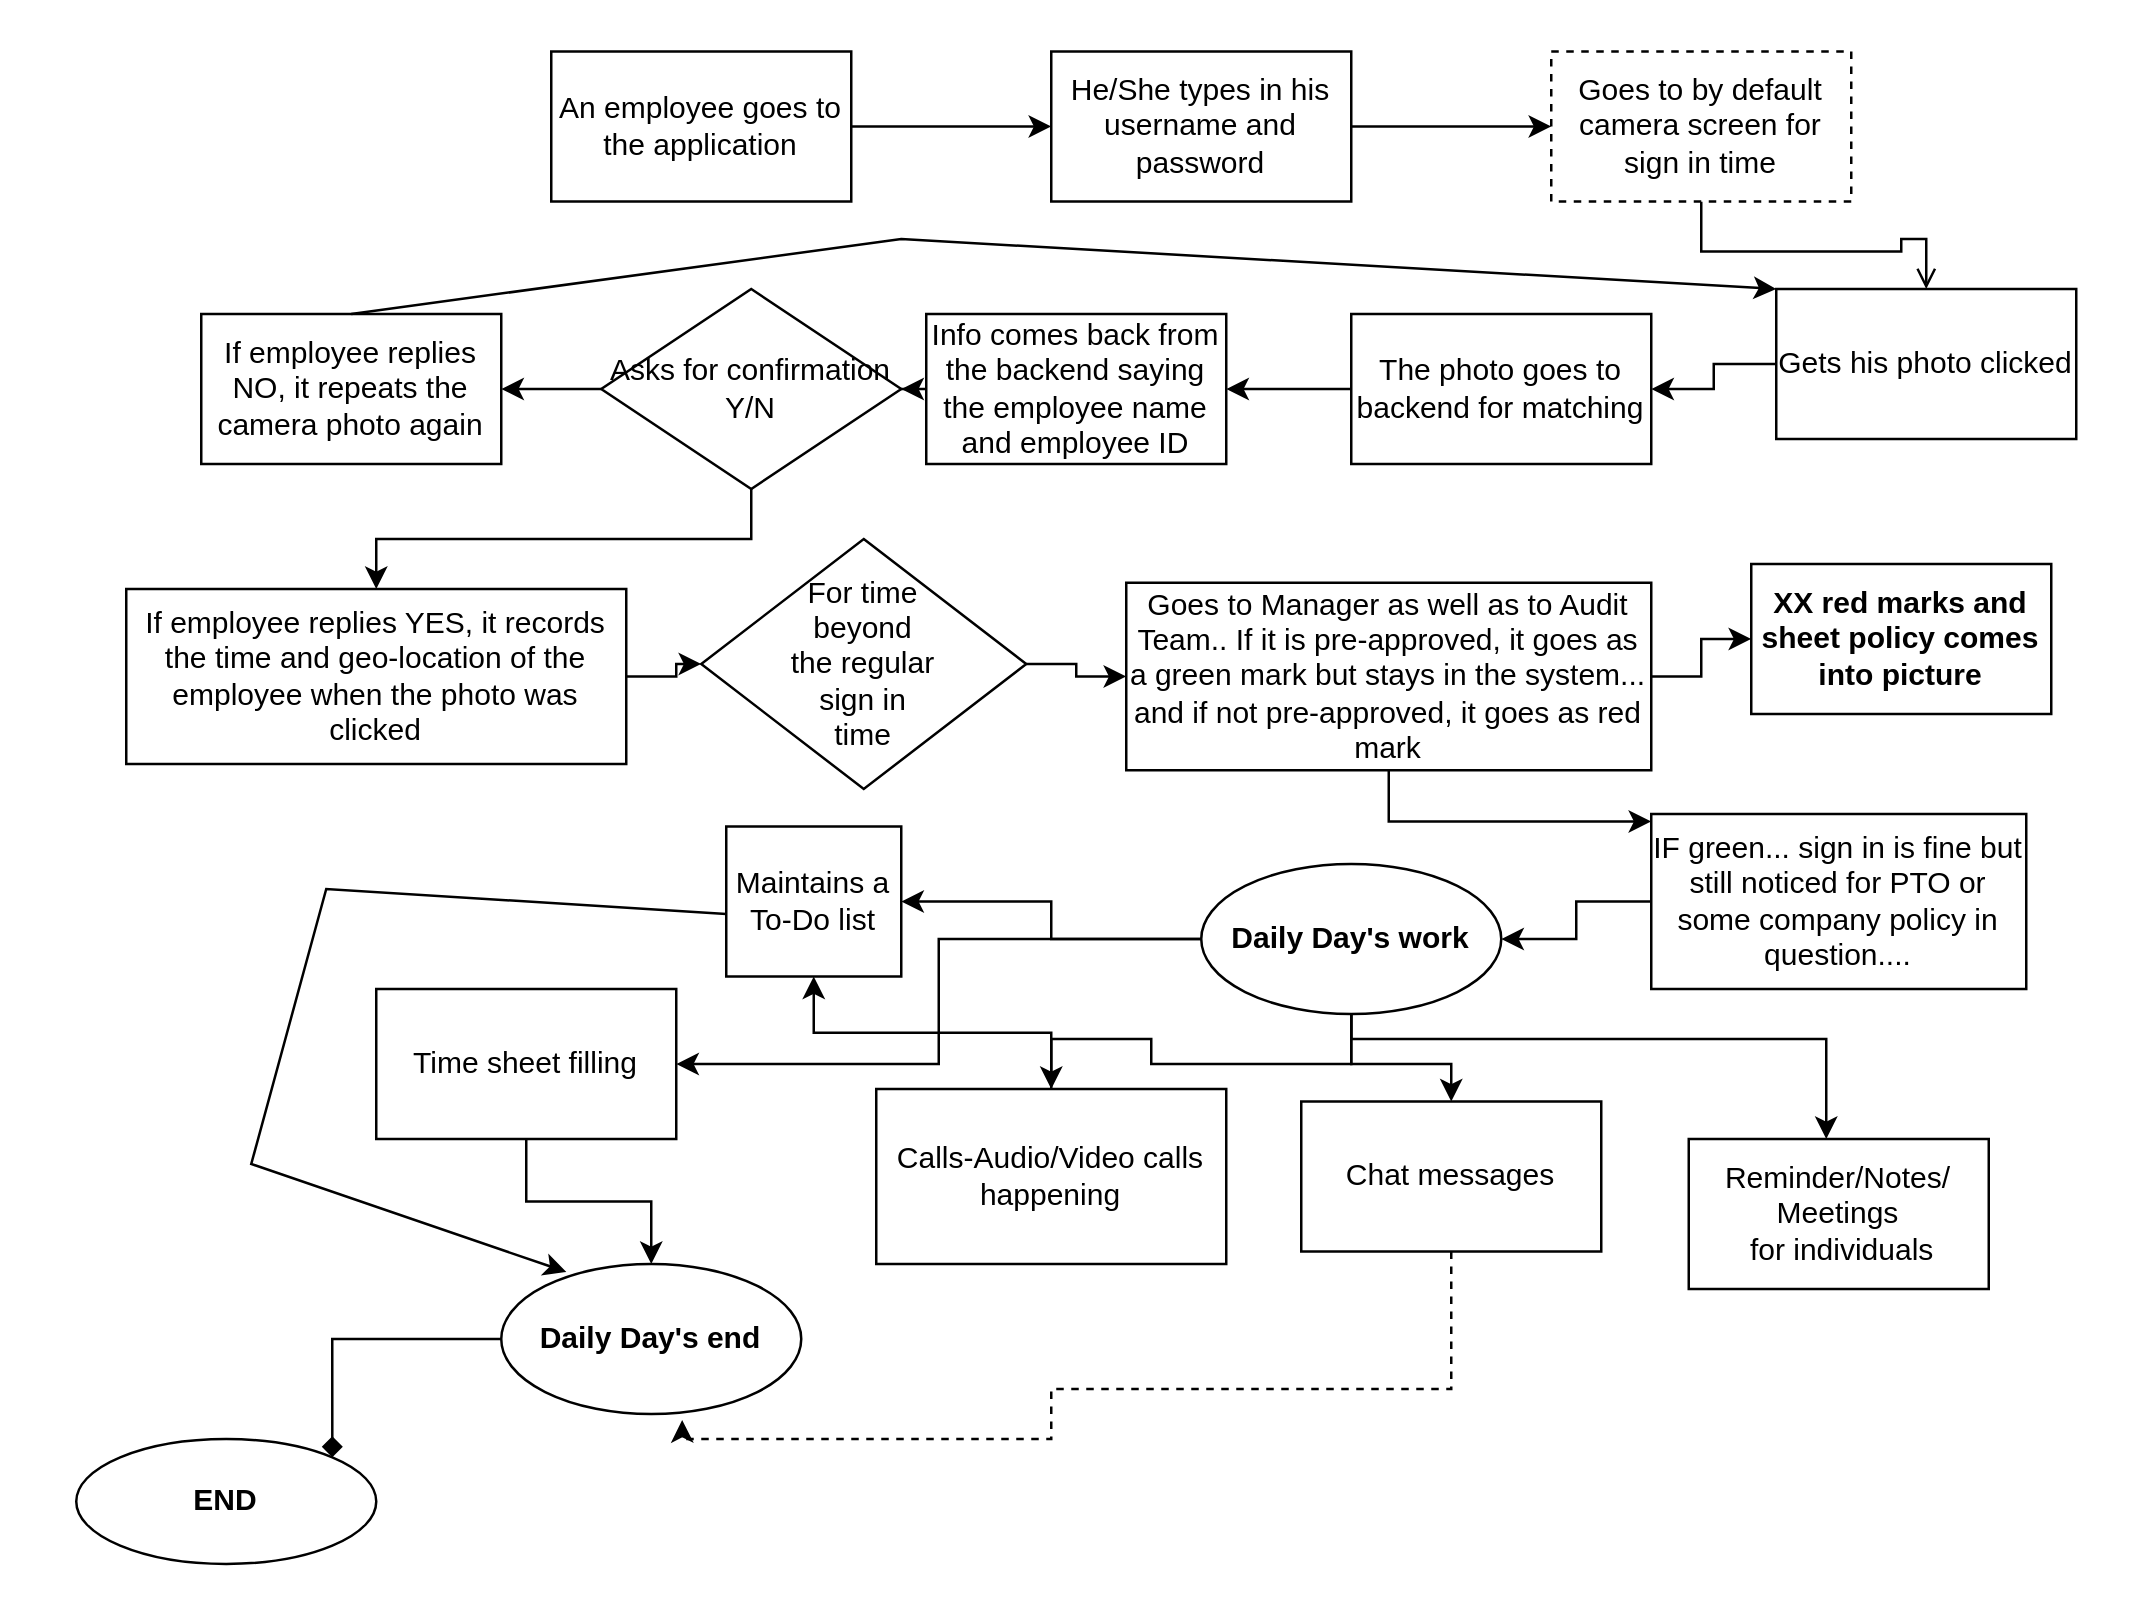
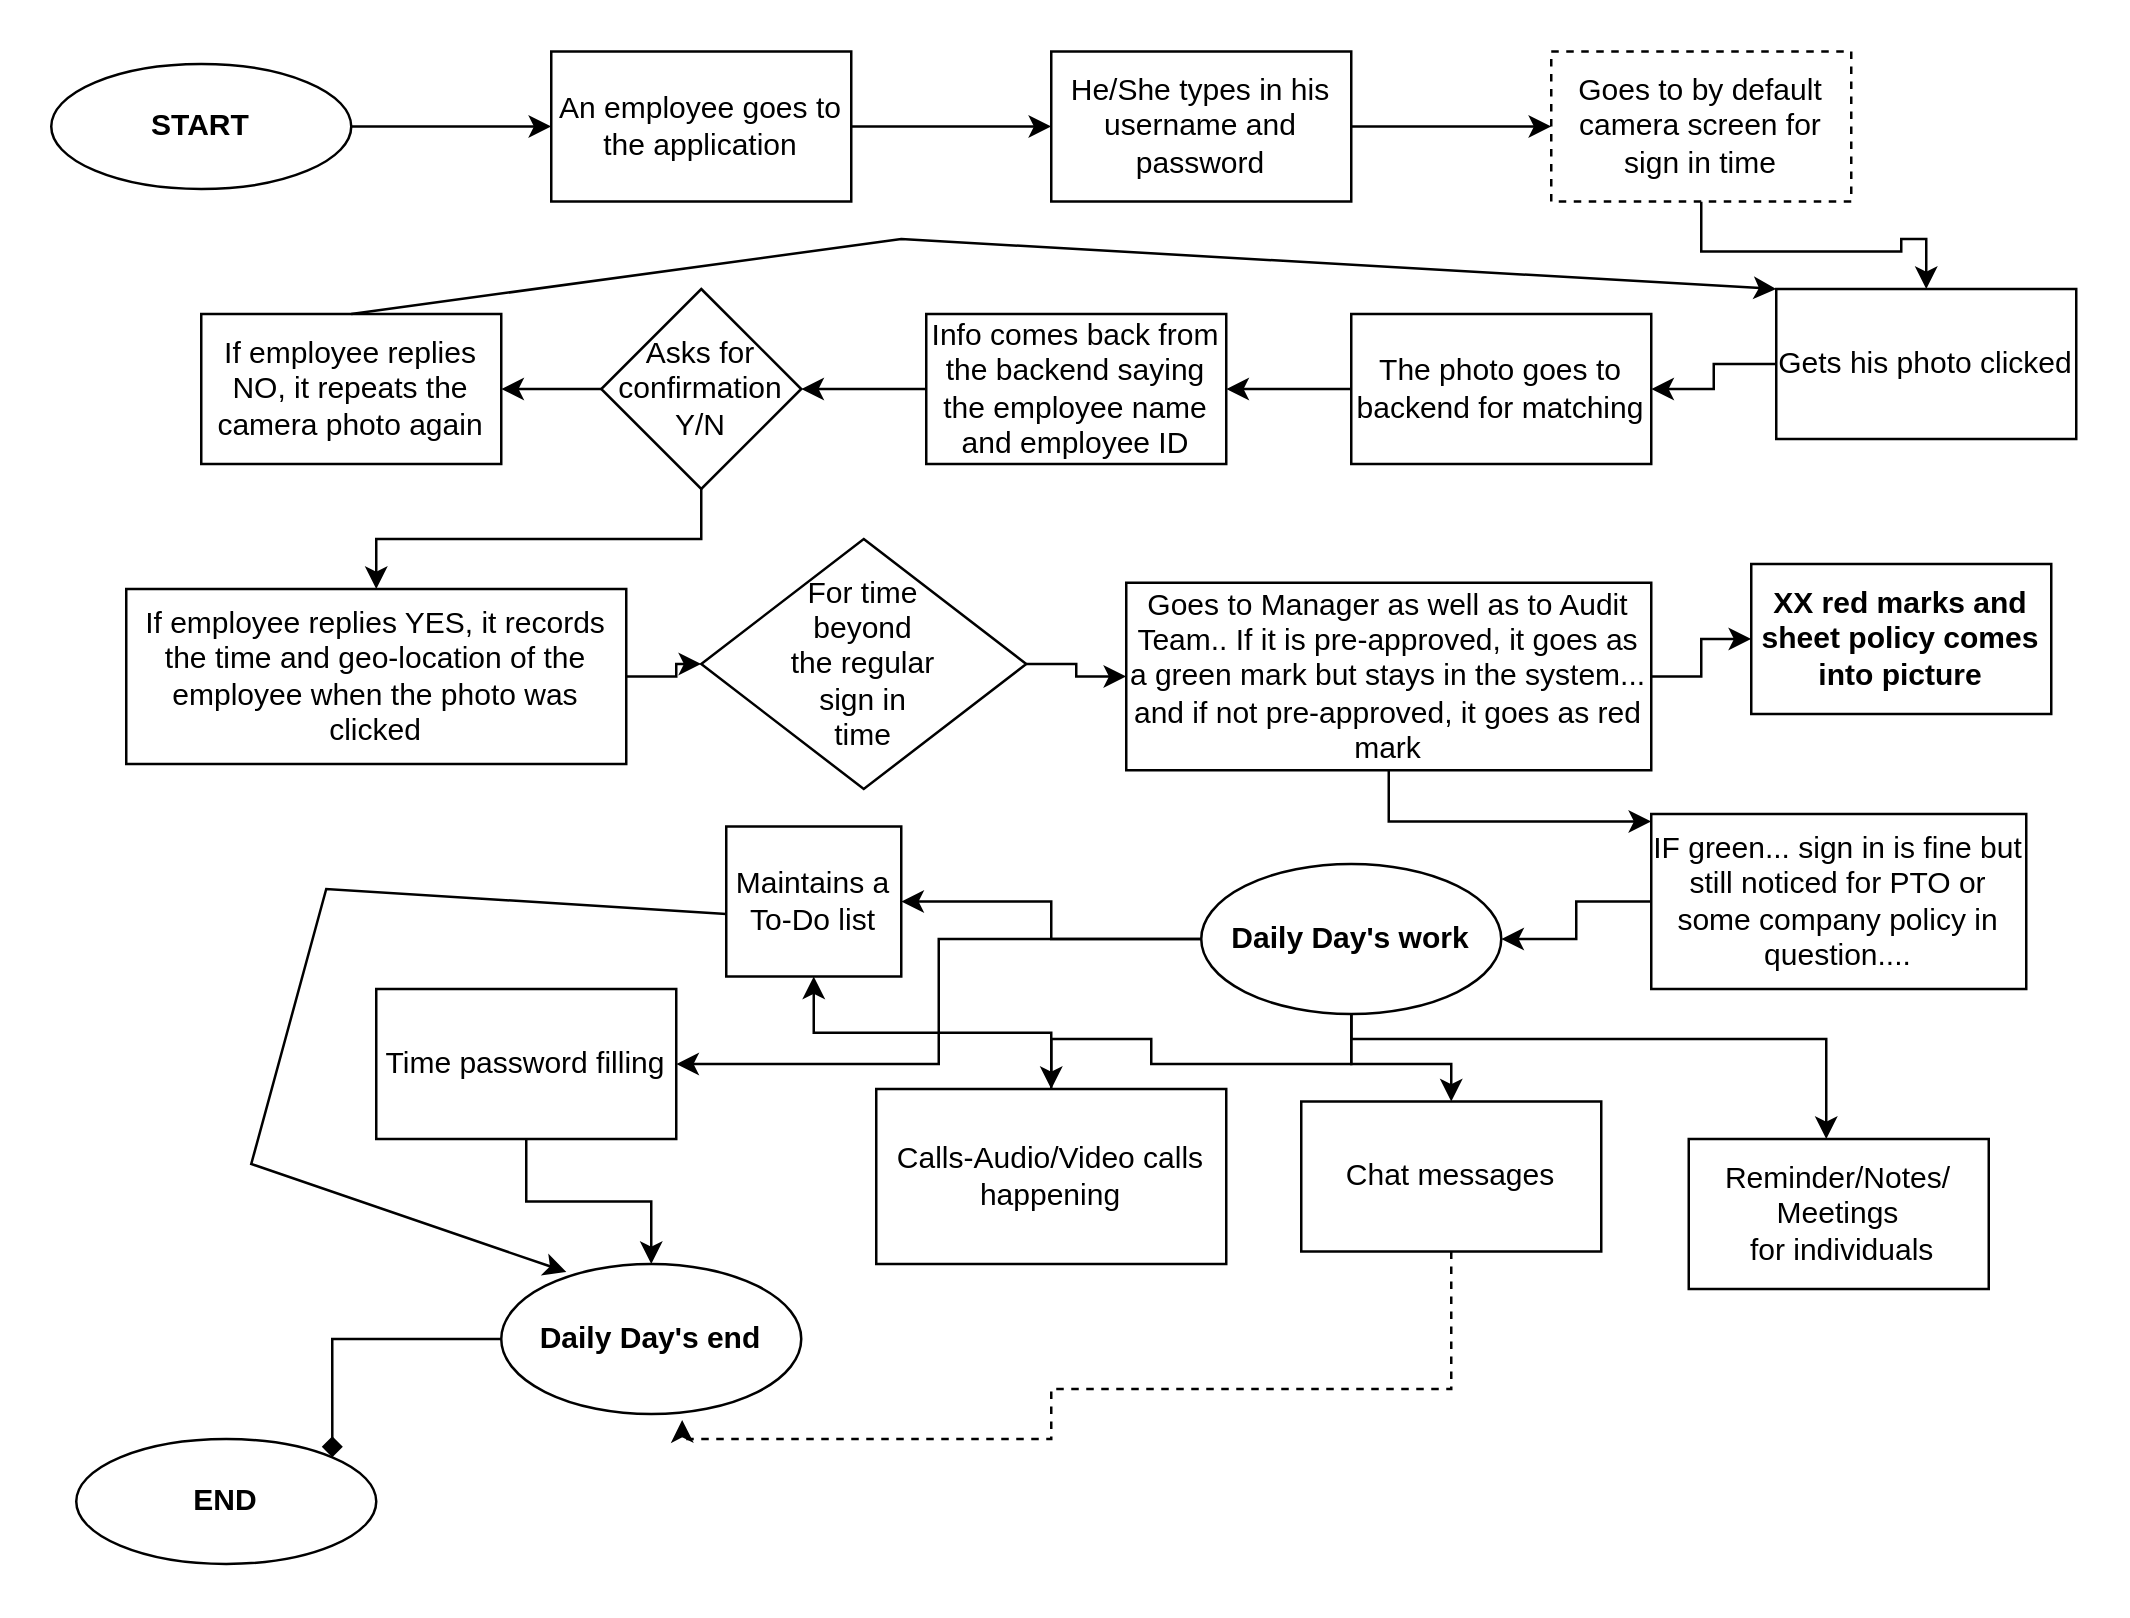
node "START": added
edge "START" -> "An employee goes to the application": added
edge "Goes to by default camera screen for sign in time" -> "Gets his photo clicked": arrowhead open -> classic
node "Asks for confirmation Y/N": size 300x200 -> 200x200
node "Time sheet filling": label "Time sheet filling" -> "Time password filling"
